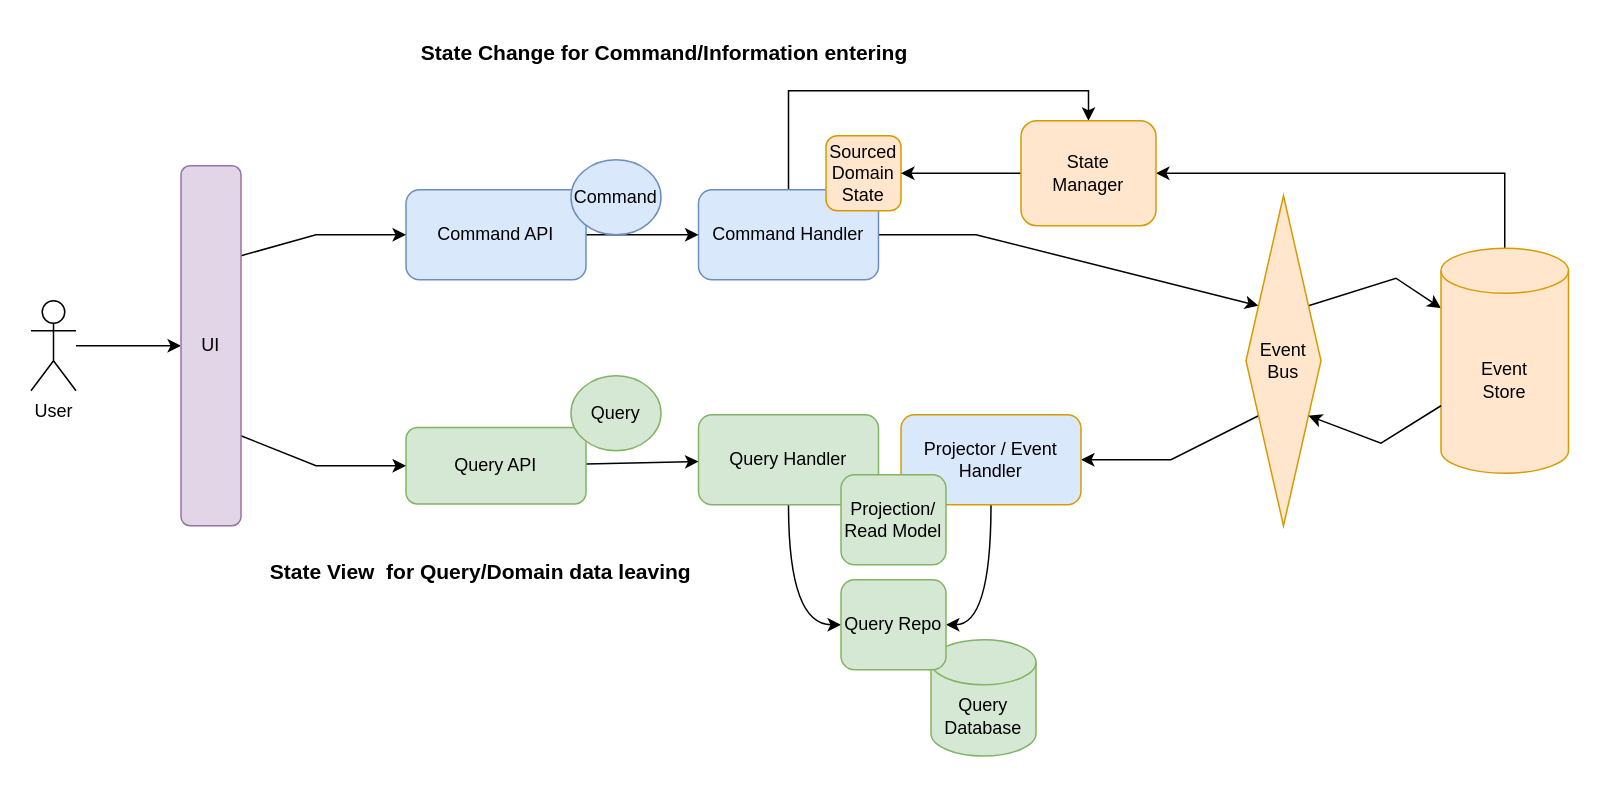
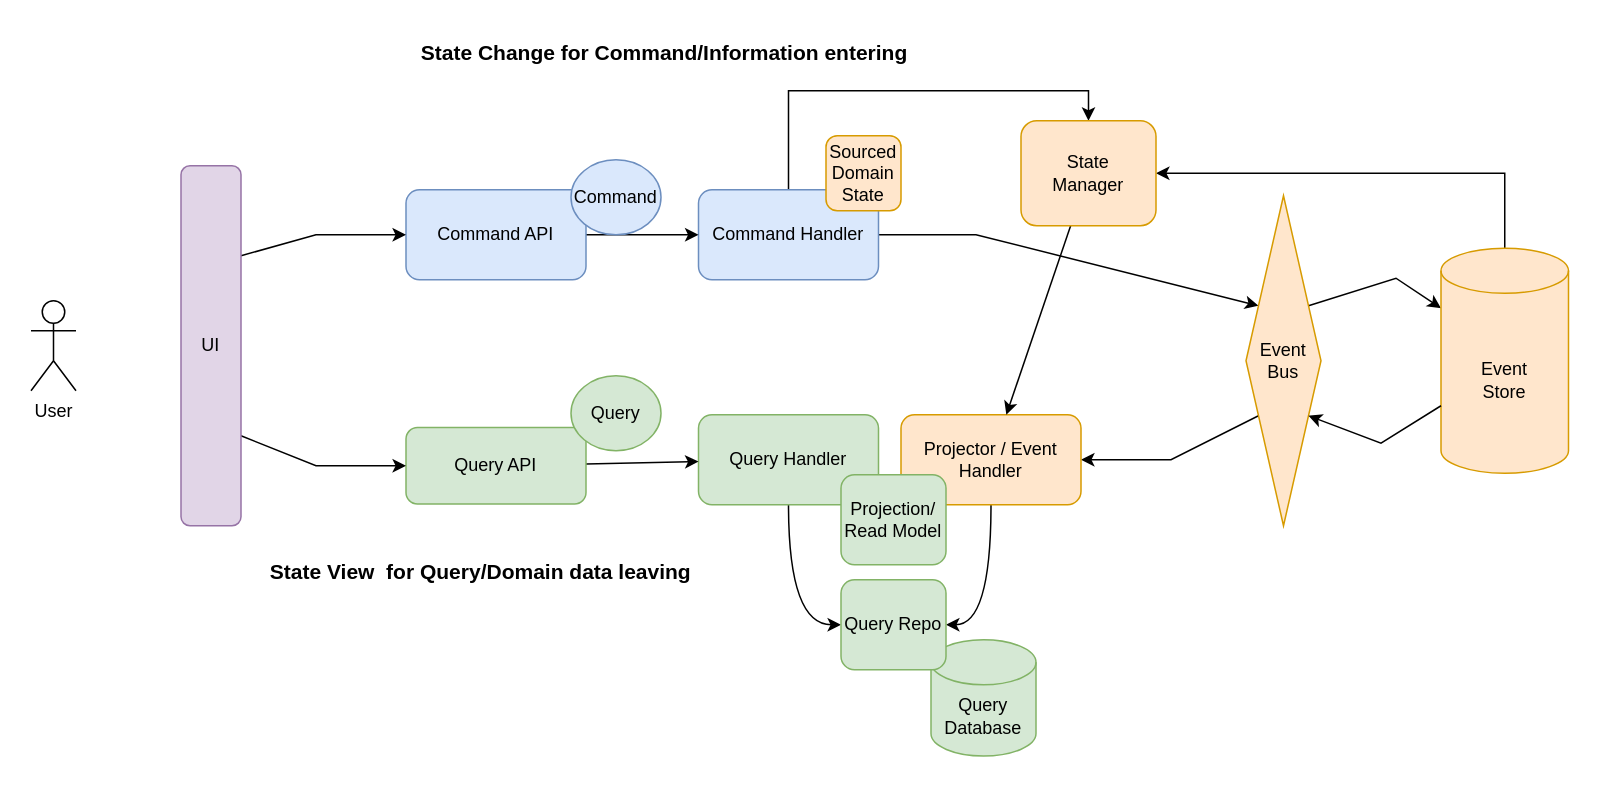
edge "State Manager" -> "Sourced Domain State": now "State Manager" -> "Projector / Event Handler"
edge "User" -> "UI": removed
node "Projector / Event Handler": fillcolor #dae8fc -> #ffe6cc
